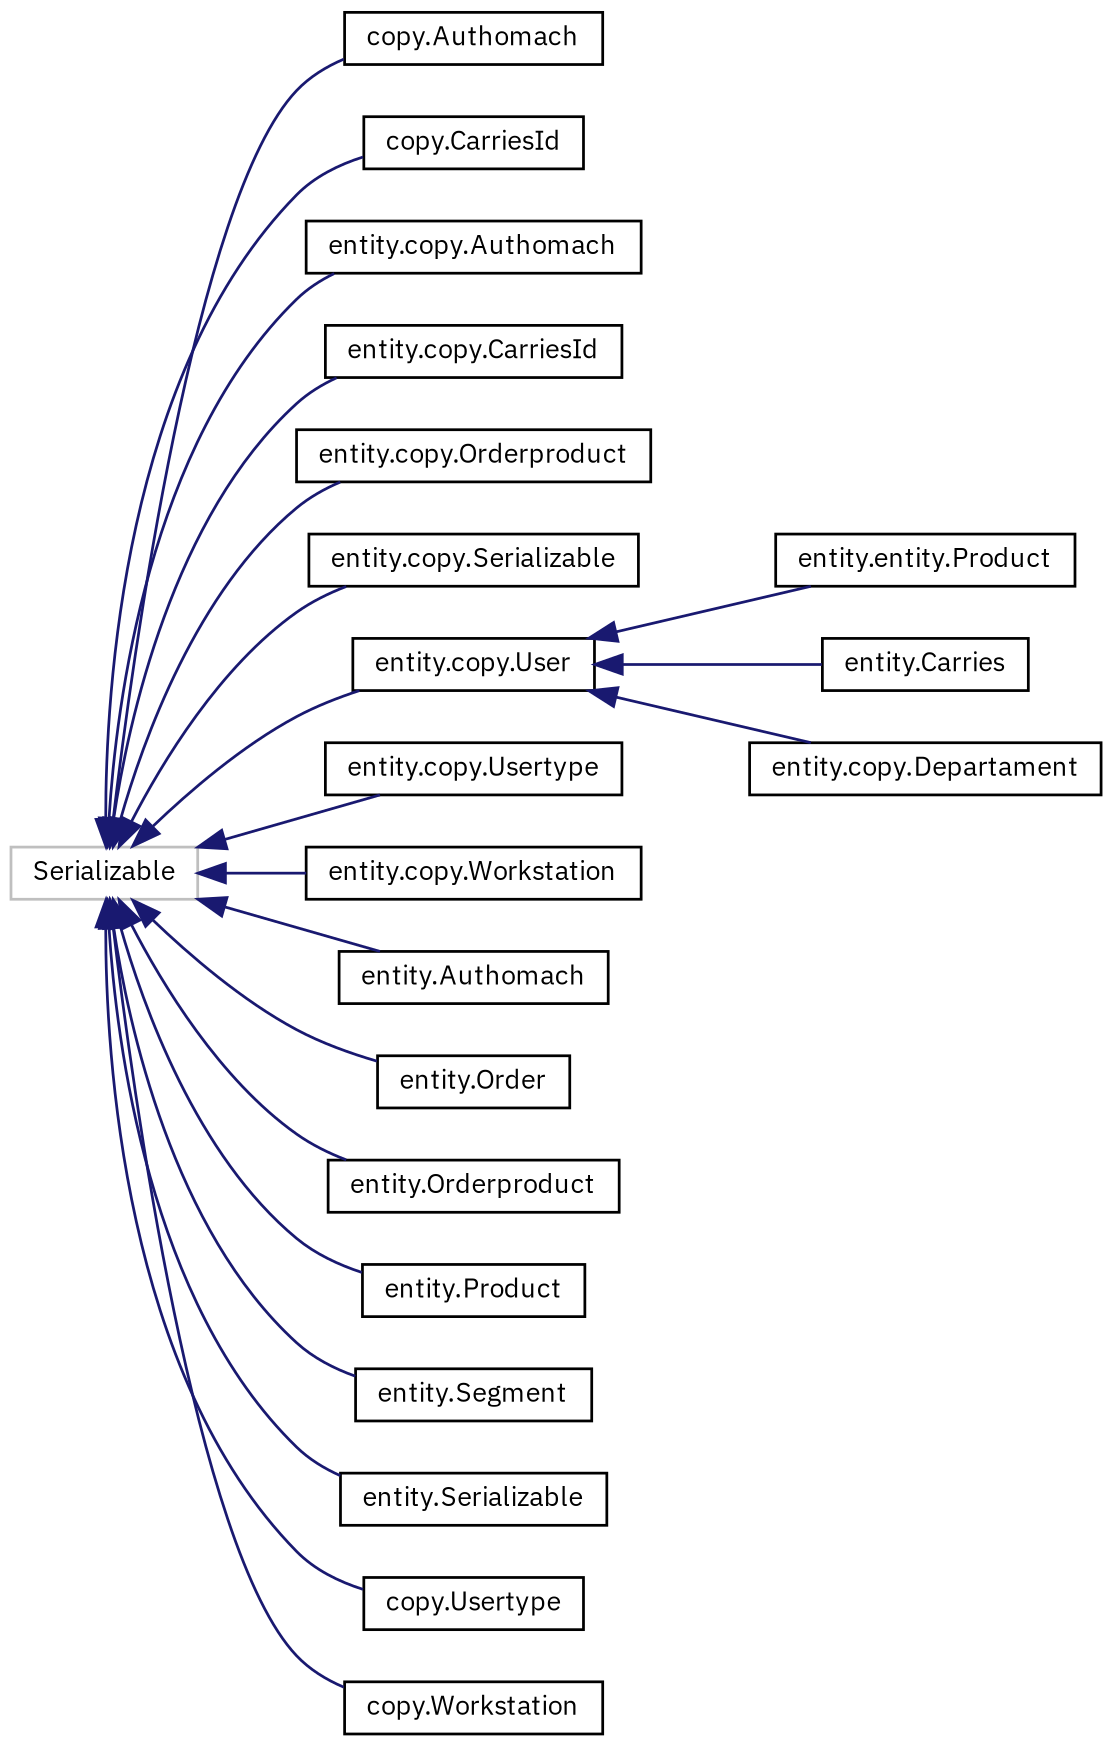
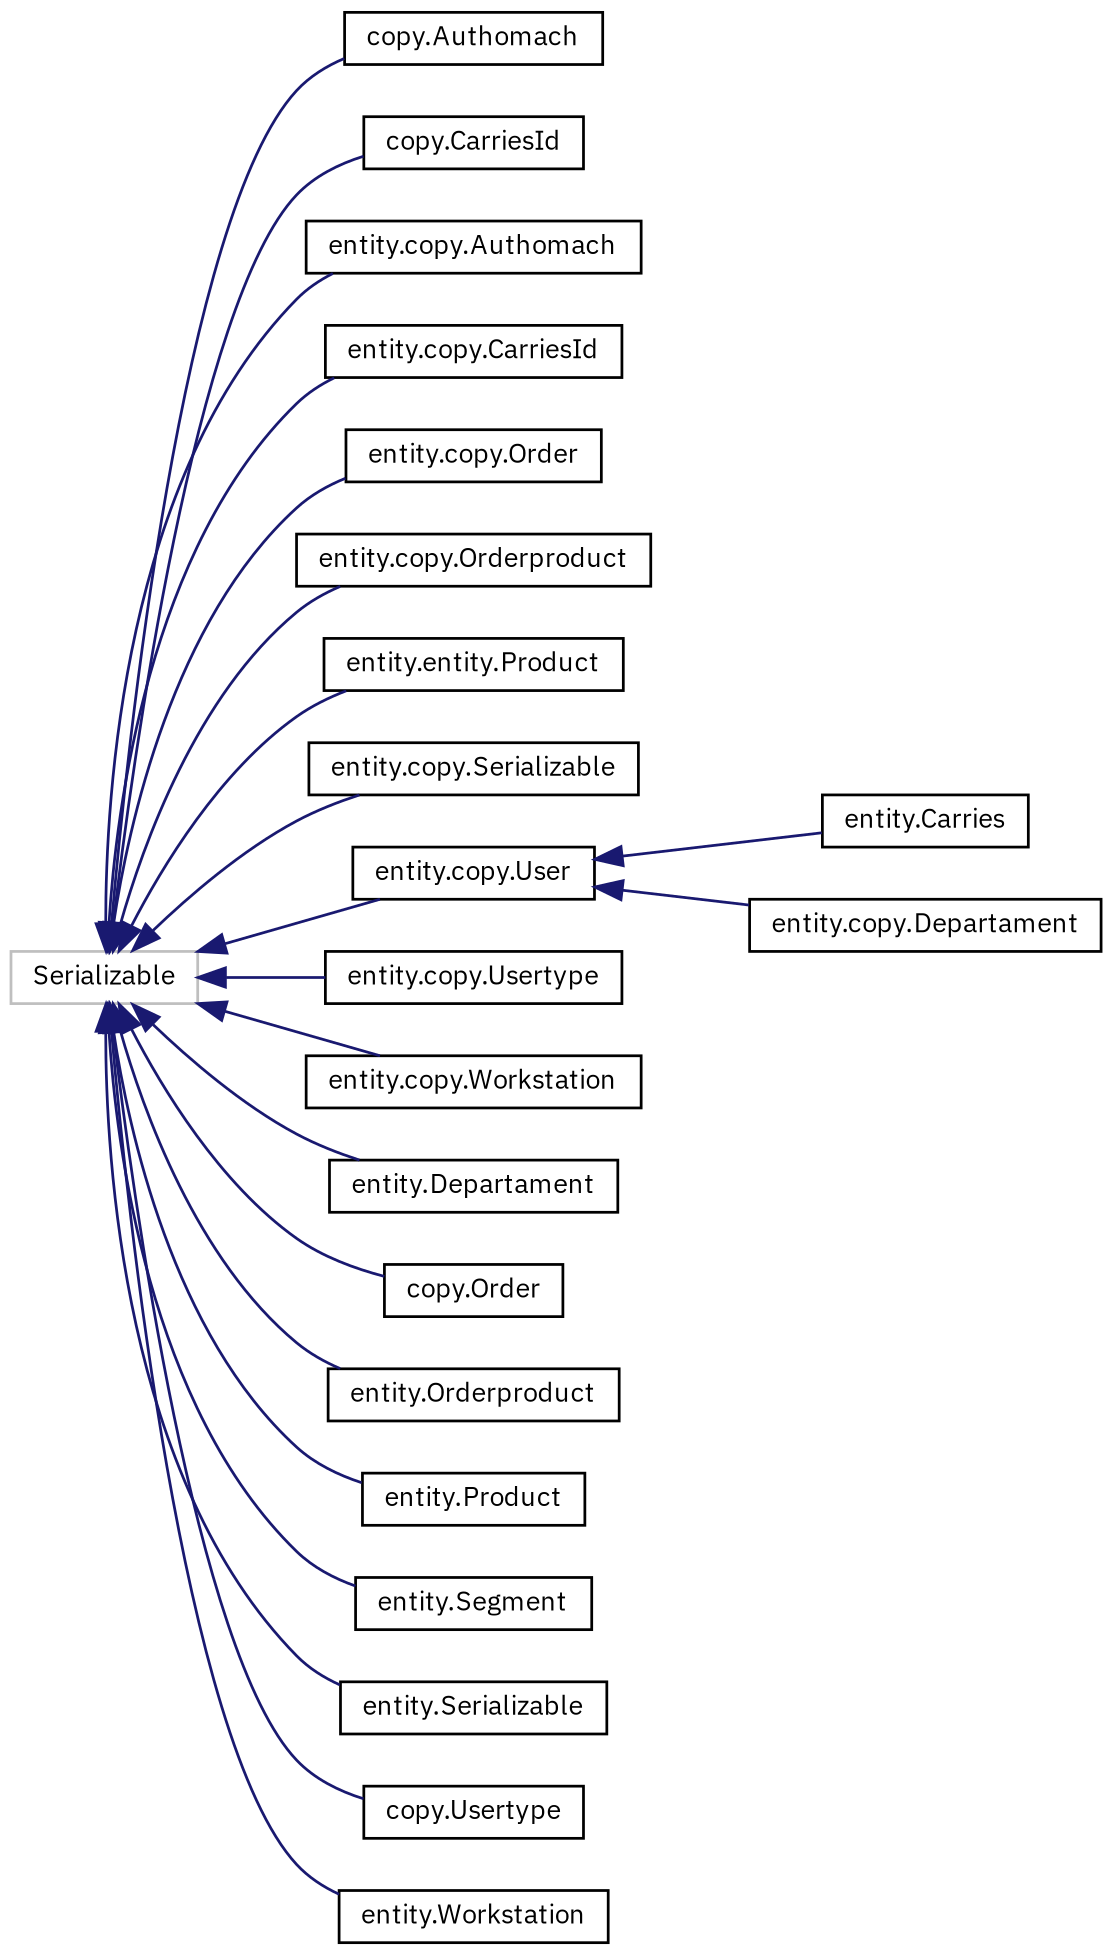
node "entity.copy.Order": added
edge "entity.entity.Product" -> "entity.copy.User": now "entity.entity.Product" -> "Serializable"
node "entity.Authomach": label "entity.Authomach" -> "entity.Departament"
node "entity.Order": label "entity.Order" -> "copy.Order"
node "copy.Workstation": label "copy.Workstation" -> "entity.Workstation"
